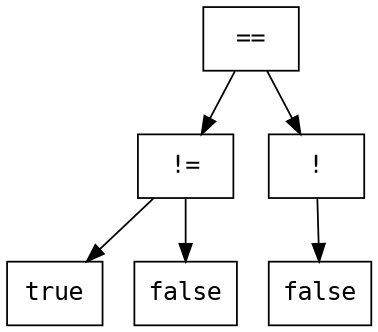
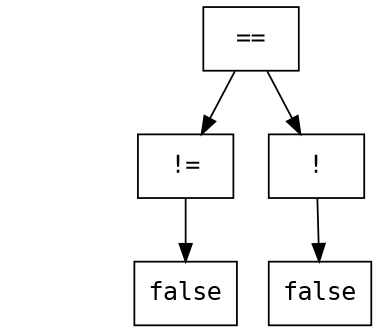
node "true": removed
